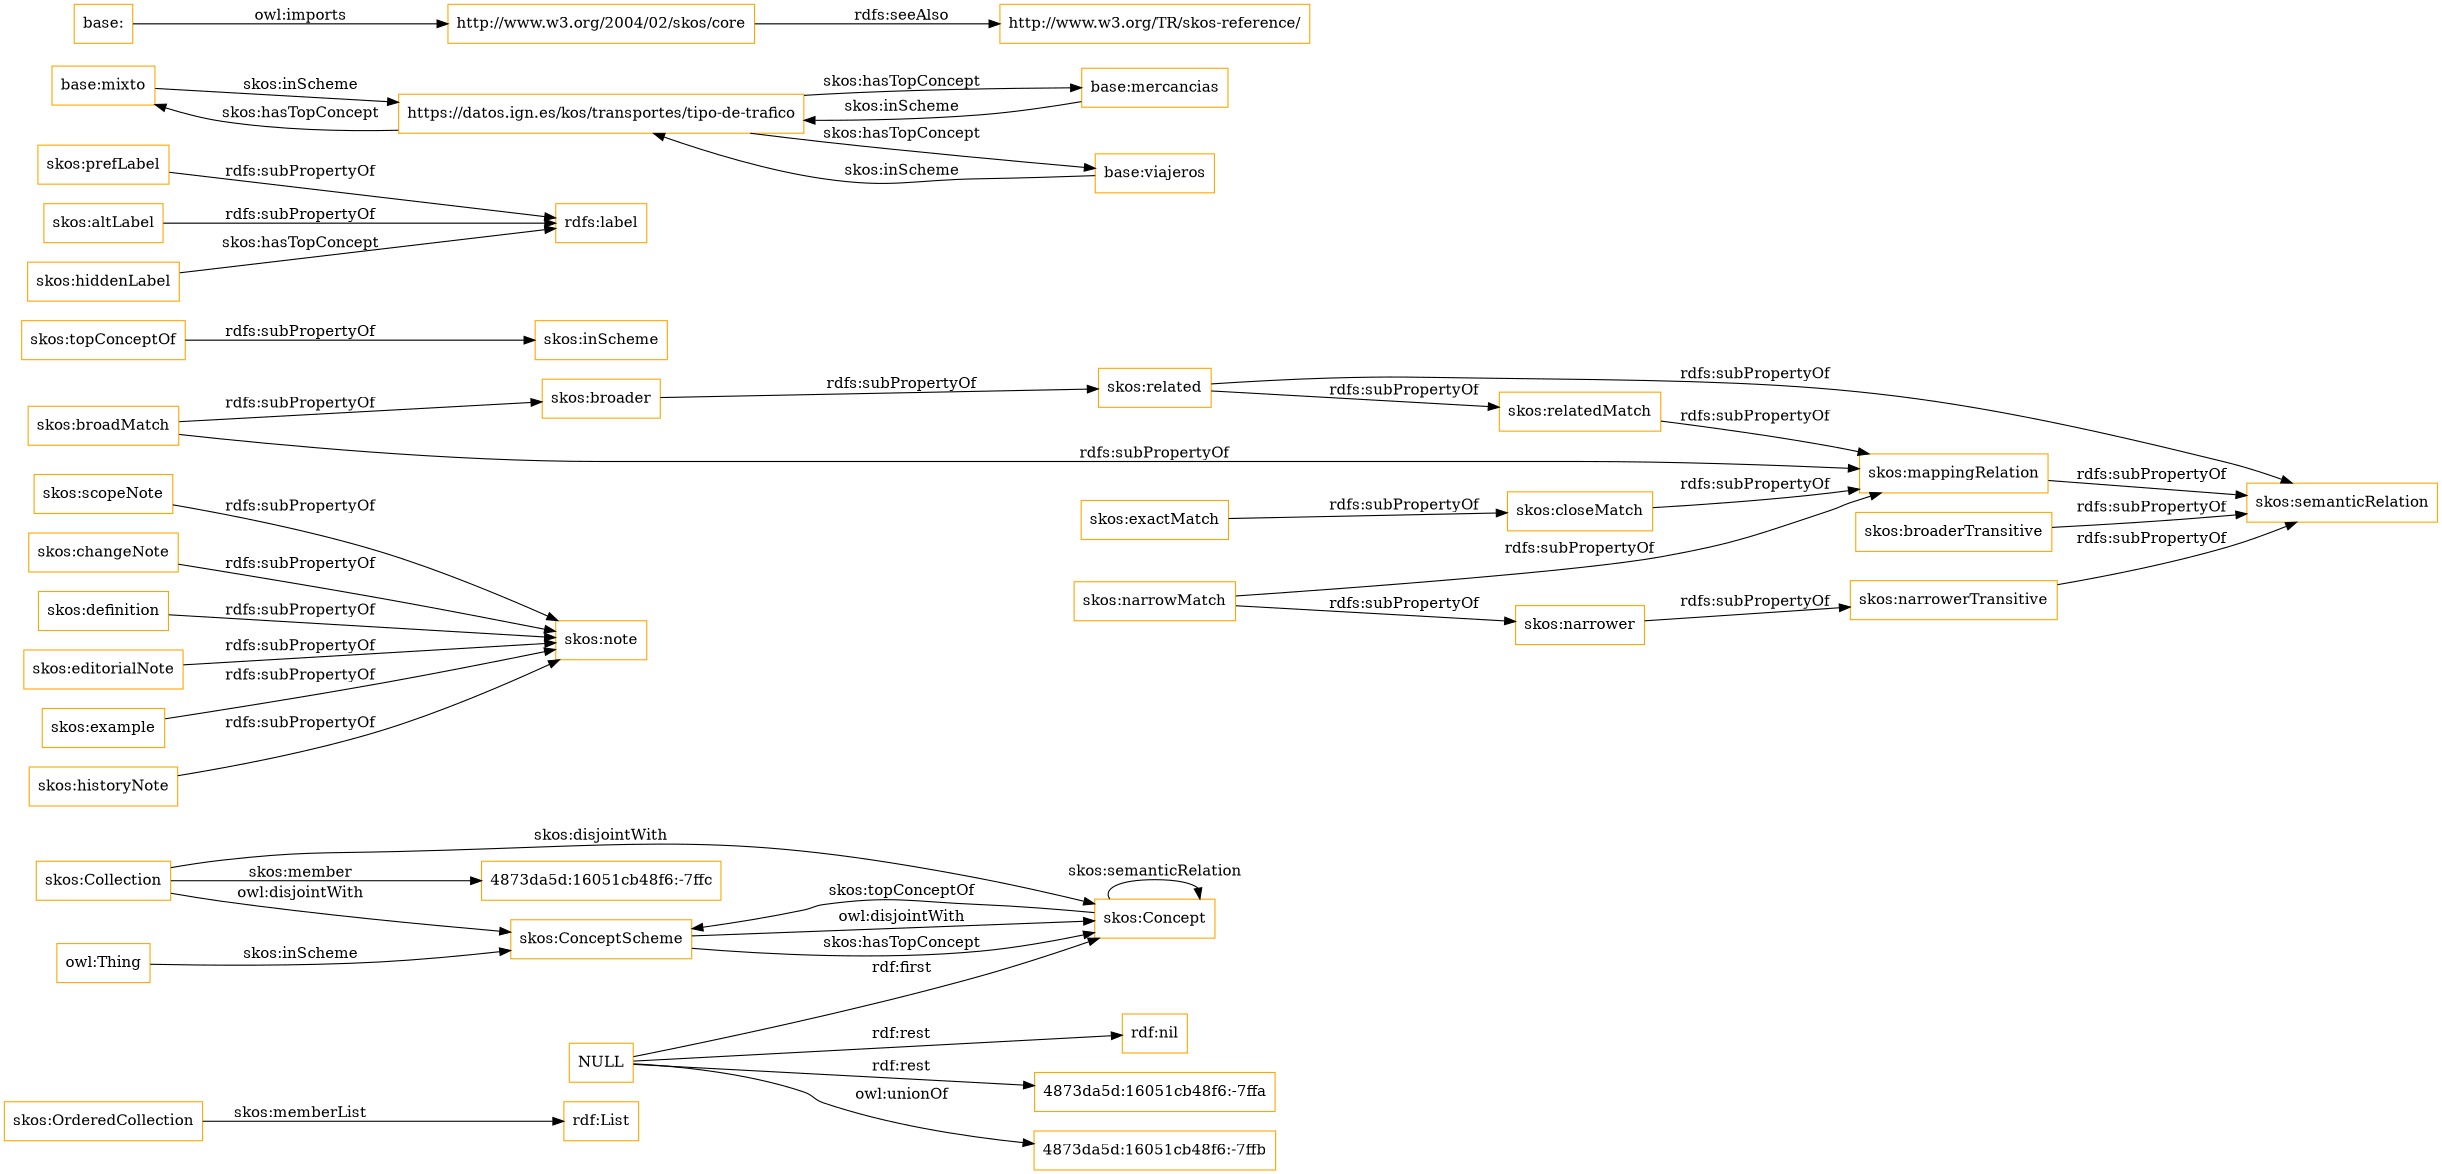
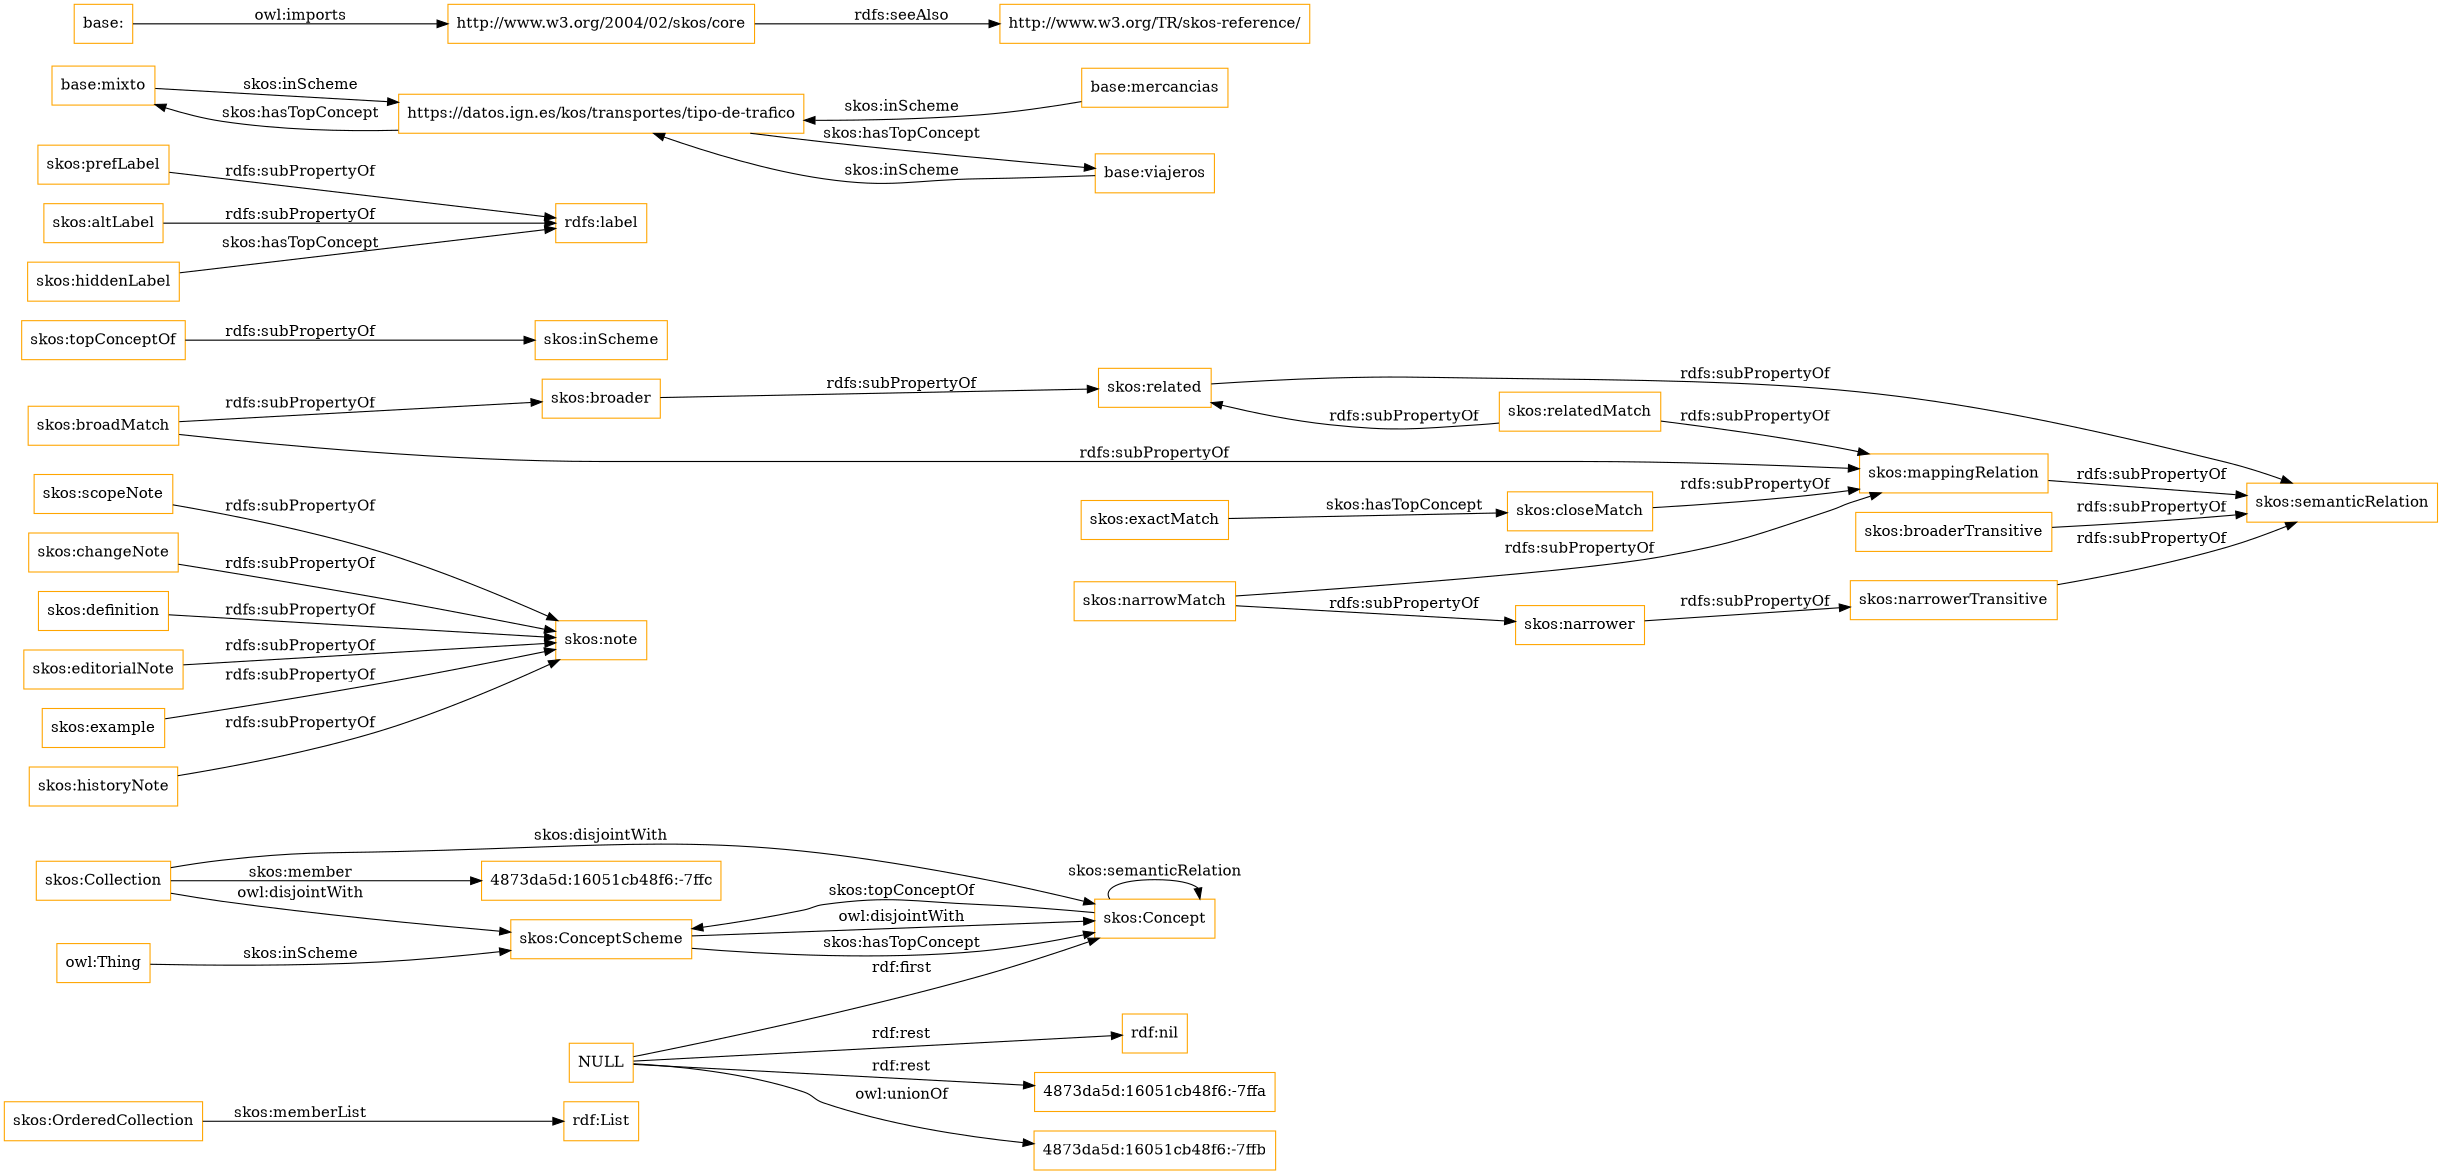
edge "https://datos.ign.es/kos/transportes/tipo-de-trafico" -> "base:mercancias": removed, label "skos:hasTopConcept"
edge "skos:related" -> "skos:relatedMatch": reversed
edge "skos:exactMatch" -> "skos:closeMatch": label "rdfs:subPropertyOf" -> "skos:hasTopConcept"
